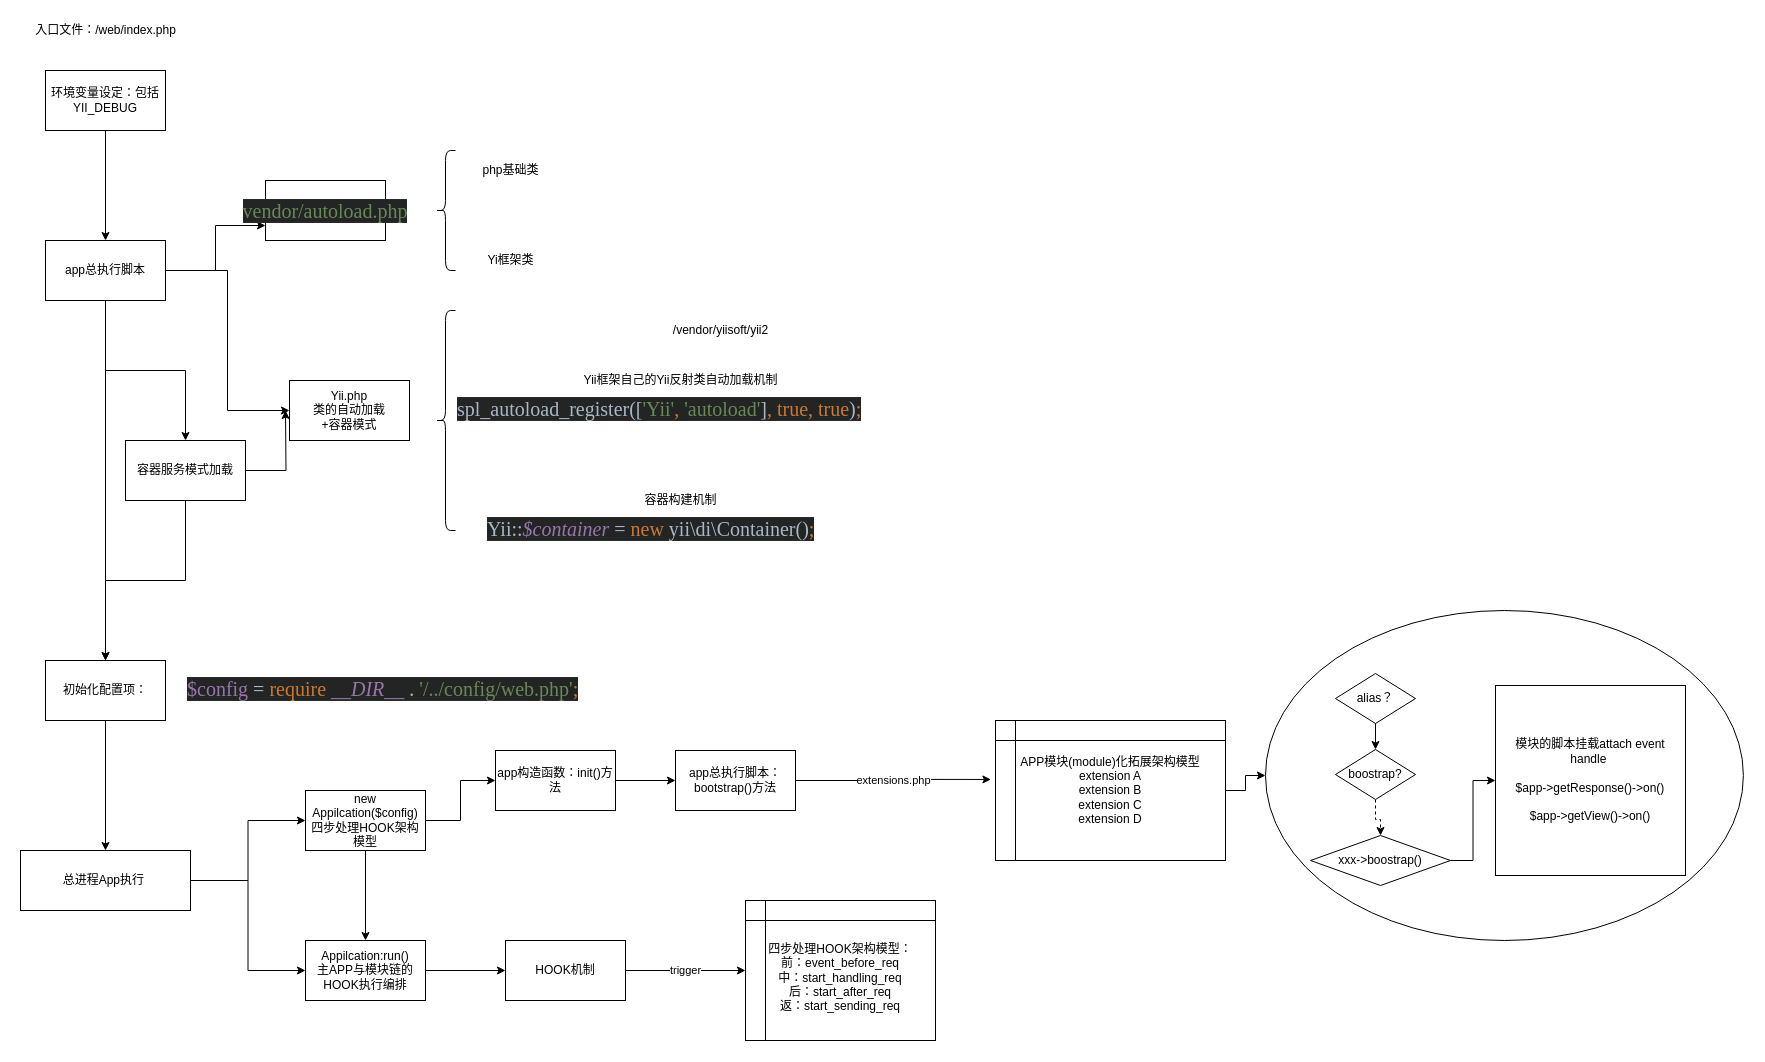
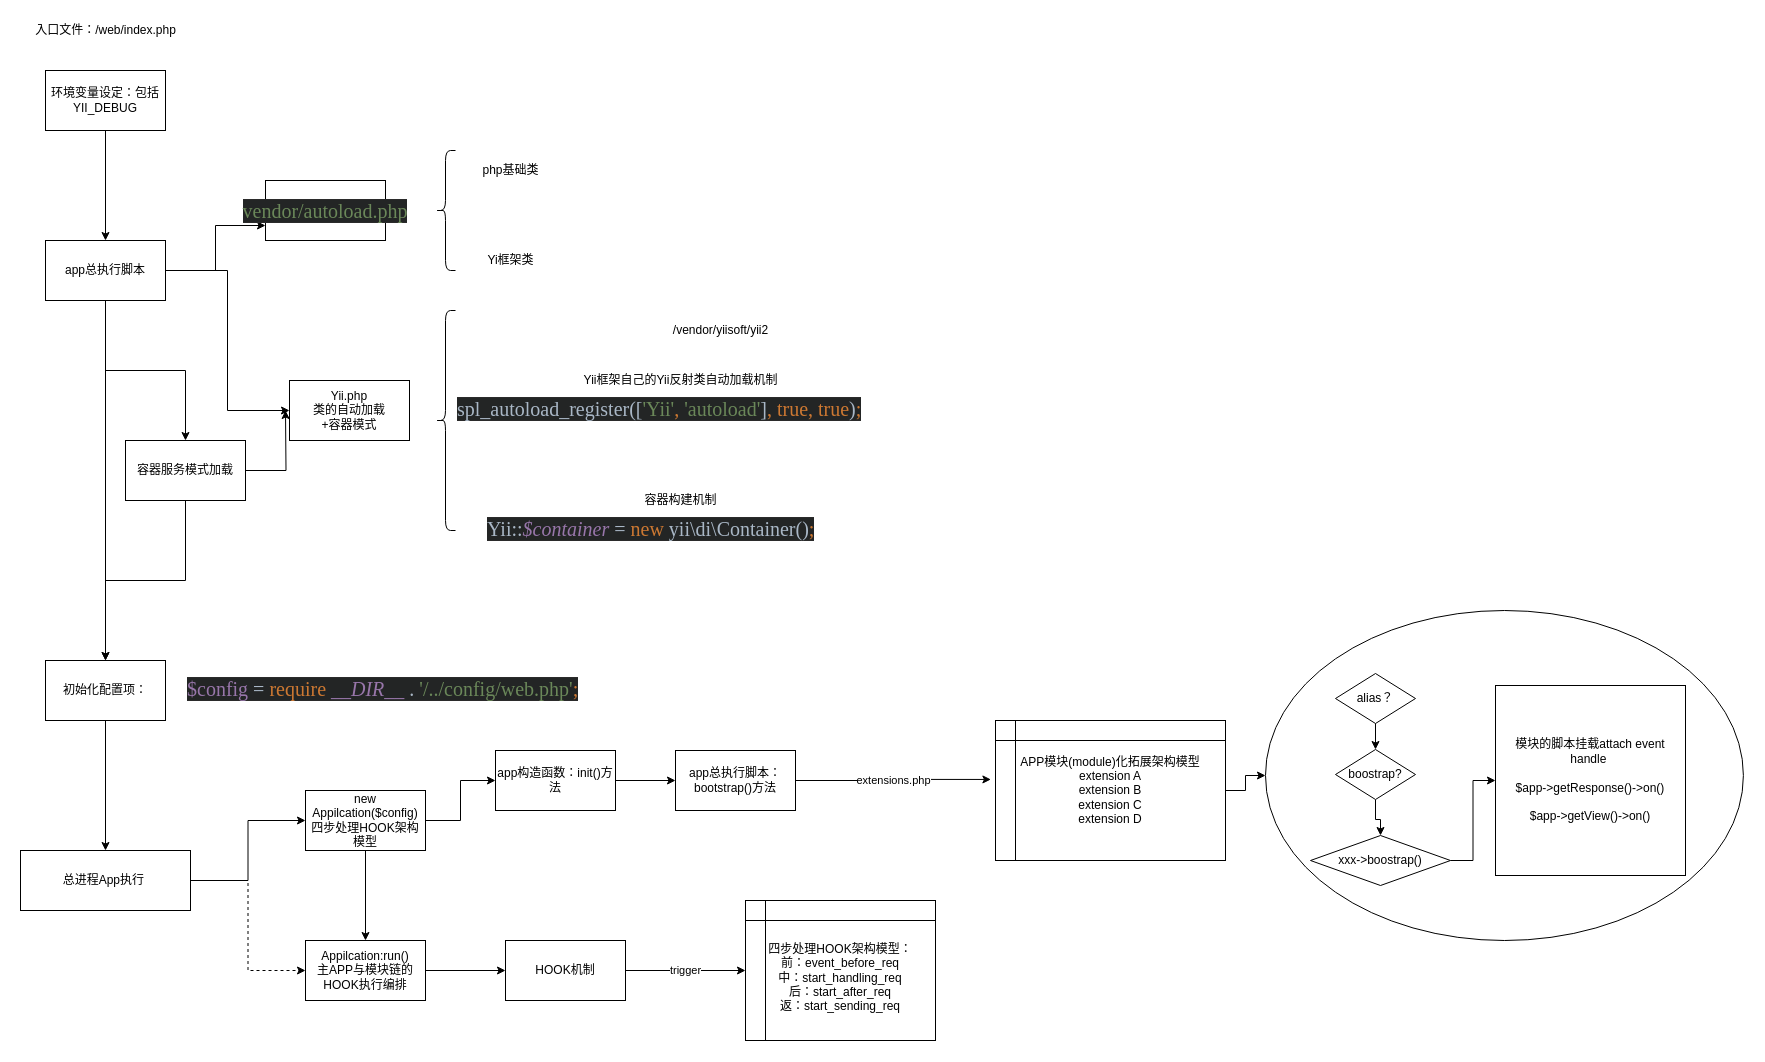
edge "boostrap?" -> "xxx->boostrap()": style dashed -> solid
edge "总进程App执行" -> "Appilcation:run() 主APP与模块链的HOOK执行编排": style solid -> dashed
